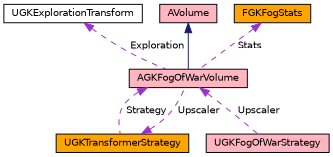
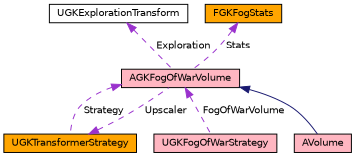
edge "AGKFogOfWarVolume" -> "AVolume": reversed
edge "UGKFogOfWarStrategy" -> "AGKFogOfWarVolume": label " Upscaler" -> " FogOfWarVolume"
